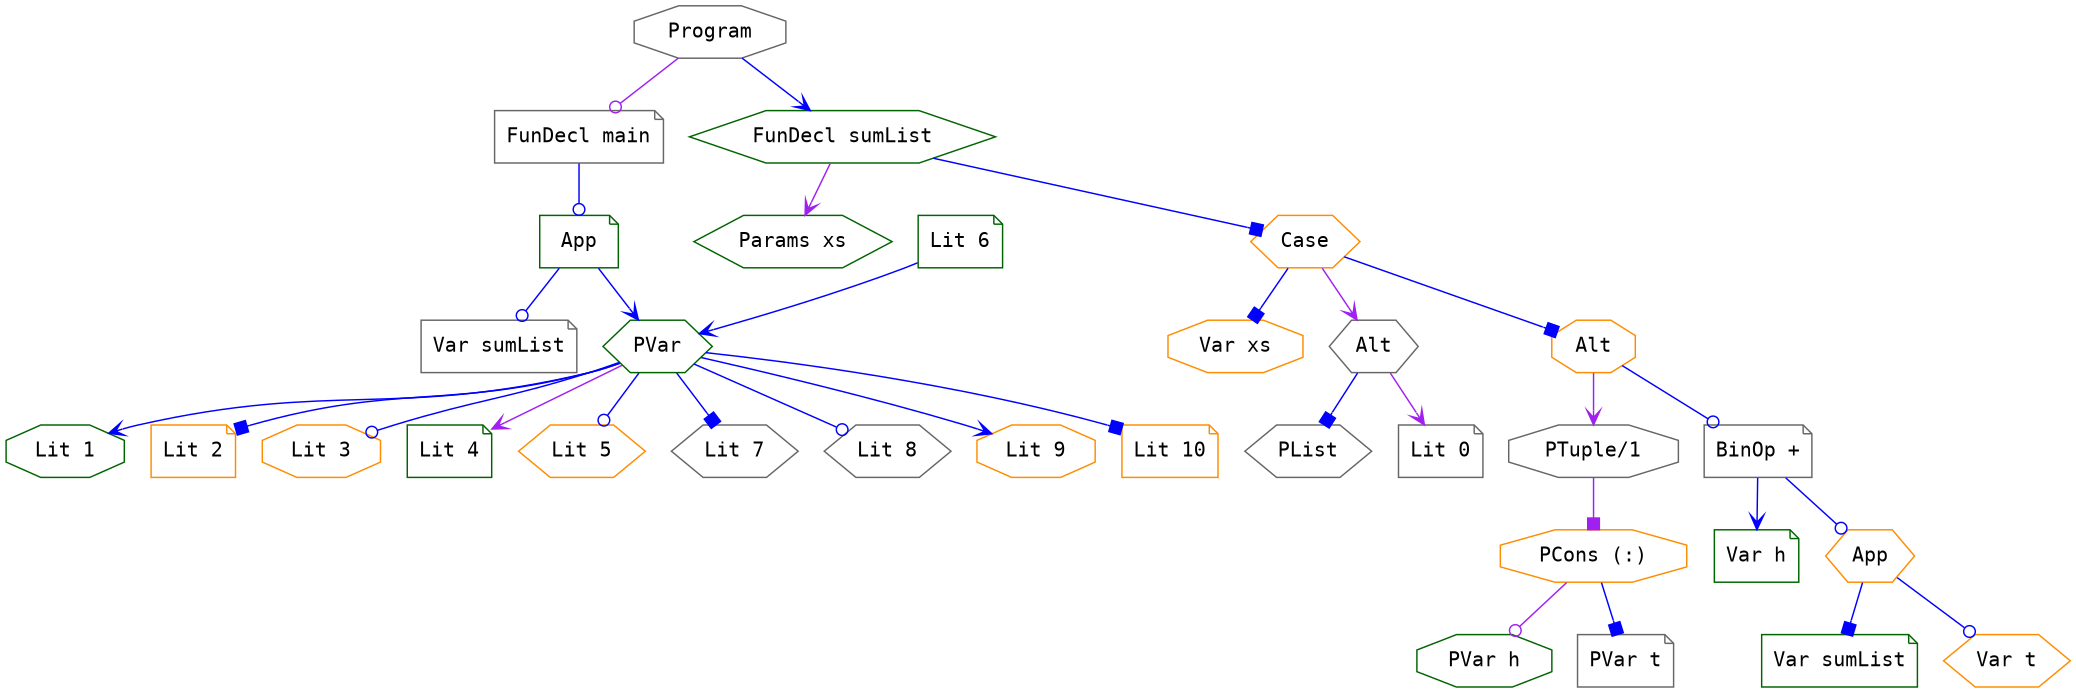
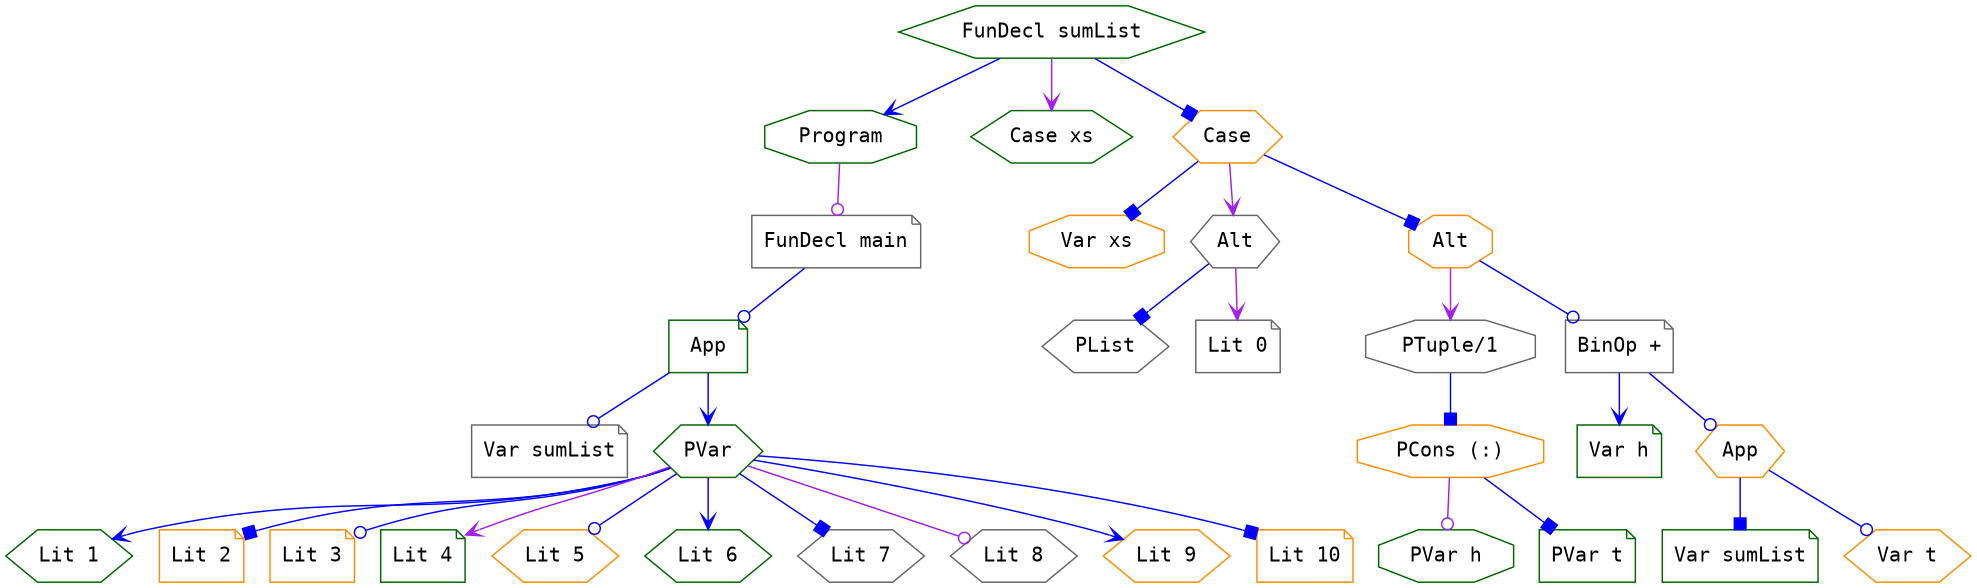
node "Program": color gray40 -> darkgreen
edge "Program" -> "FunDecl sumList": reversed
node "Params xs": label "Params xs" -> "Case xs"
node "Lit 6": shape note -> hexagon
edge "Lit 6" -> "PVar": reversed
edge "PVar" -> "Lit 8": color blue -> purple
node "Lit 1": shape octagon -> hexagon
node "Lit 3": shape octagon -> note
node "Lit 9": shape octagon -> hexagon
edge "PTuple/1" -> "PCons (:)": color purple -> blue
node "PVar t": color gray40 -> darkgreen
